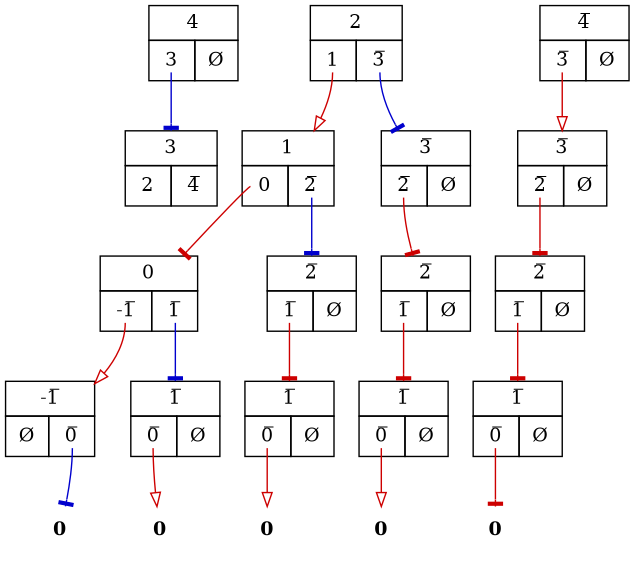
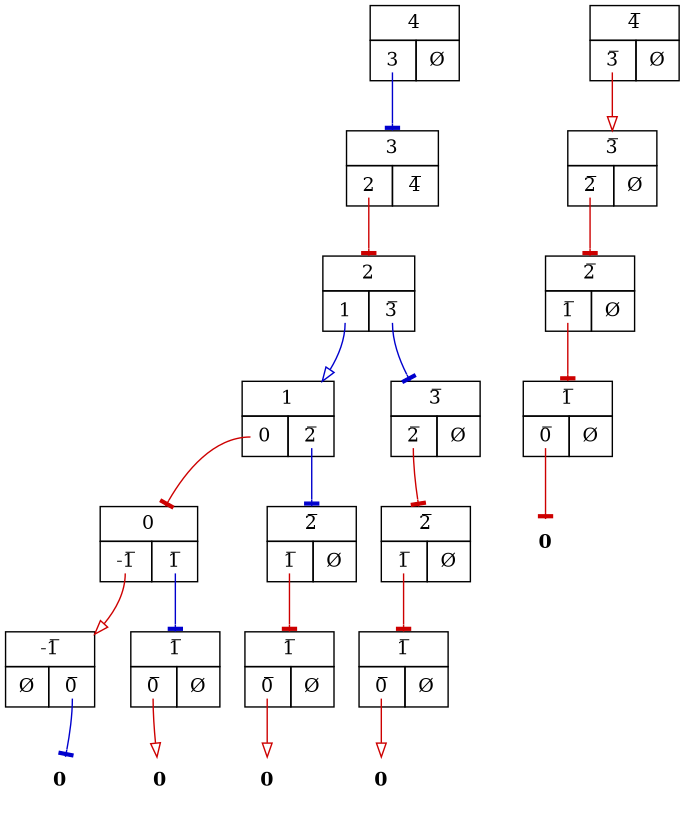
edge "2" -> "1": color red3 -> blue3
edge "3" -> "2": added
